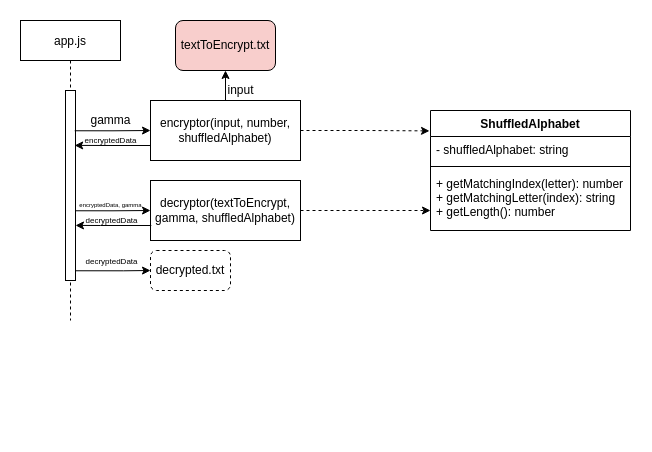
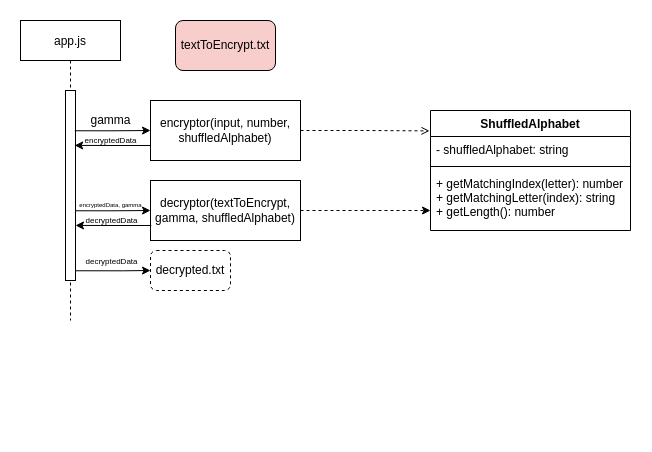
edge "encryptor(input, number, shuffledAlphabet)" -> "textToEncrypt.txt": removed
node "input": removed
edge "encryptor(input, number, shuffledAlphabet)" -> "ShuffledAlphabet": arrowhead classic -> open
